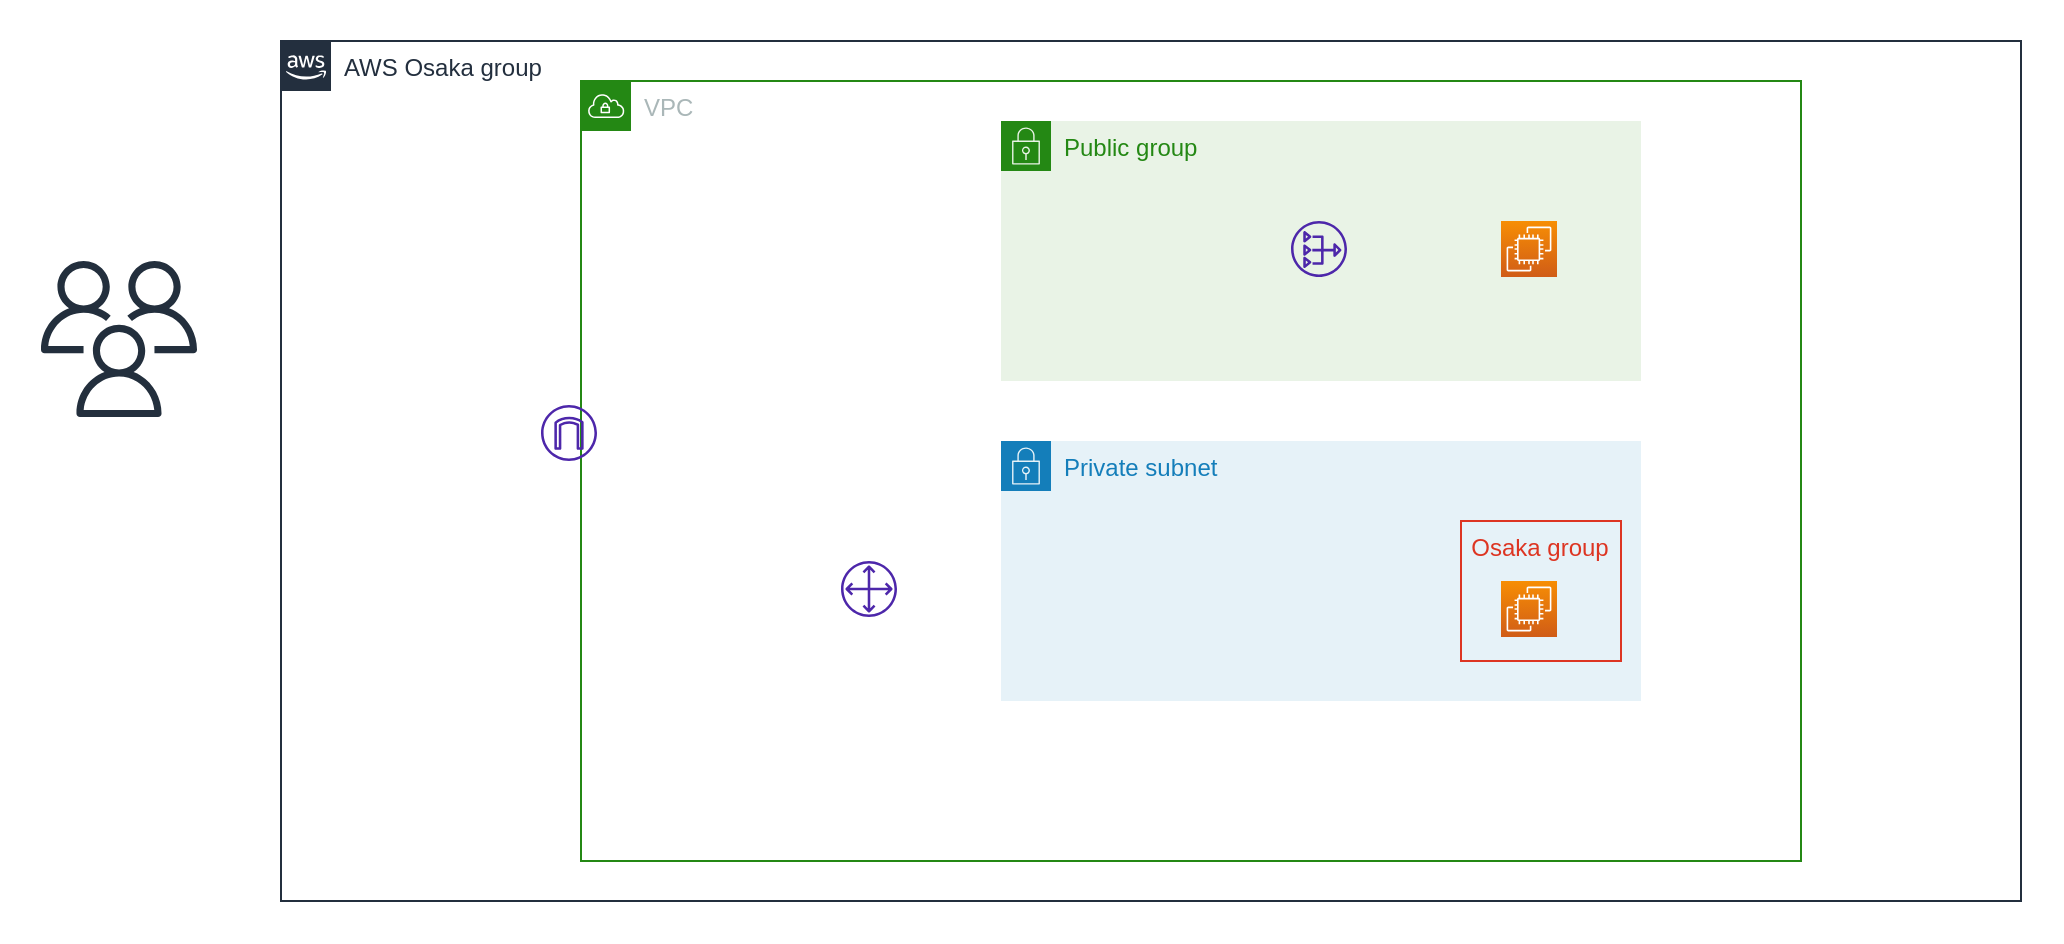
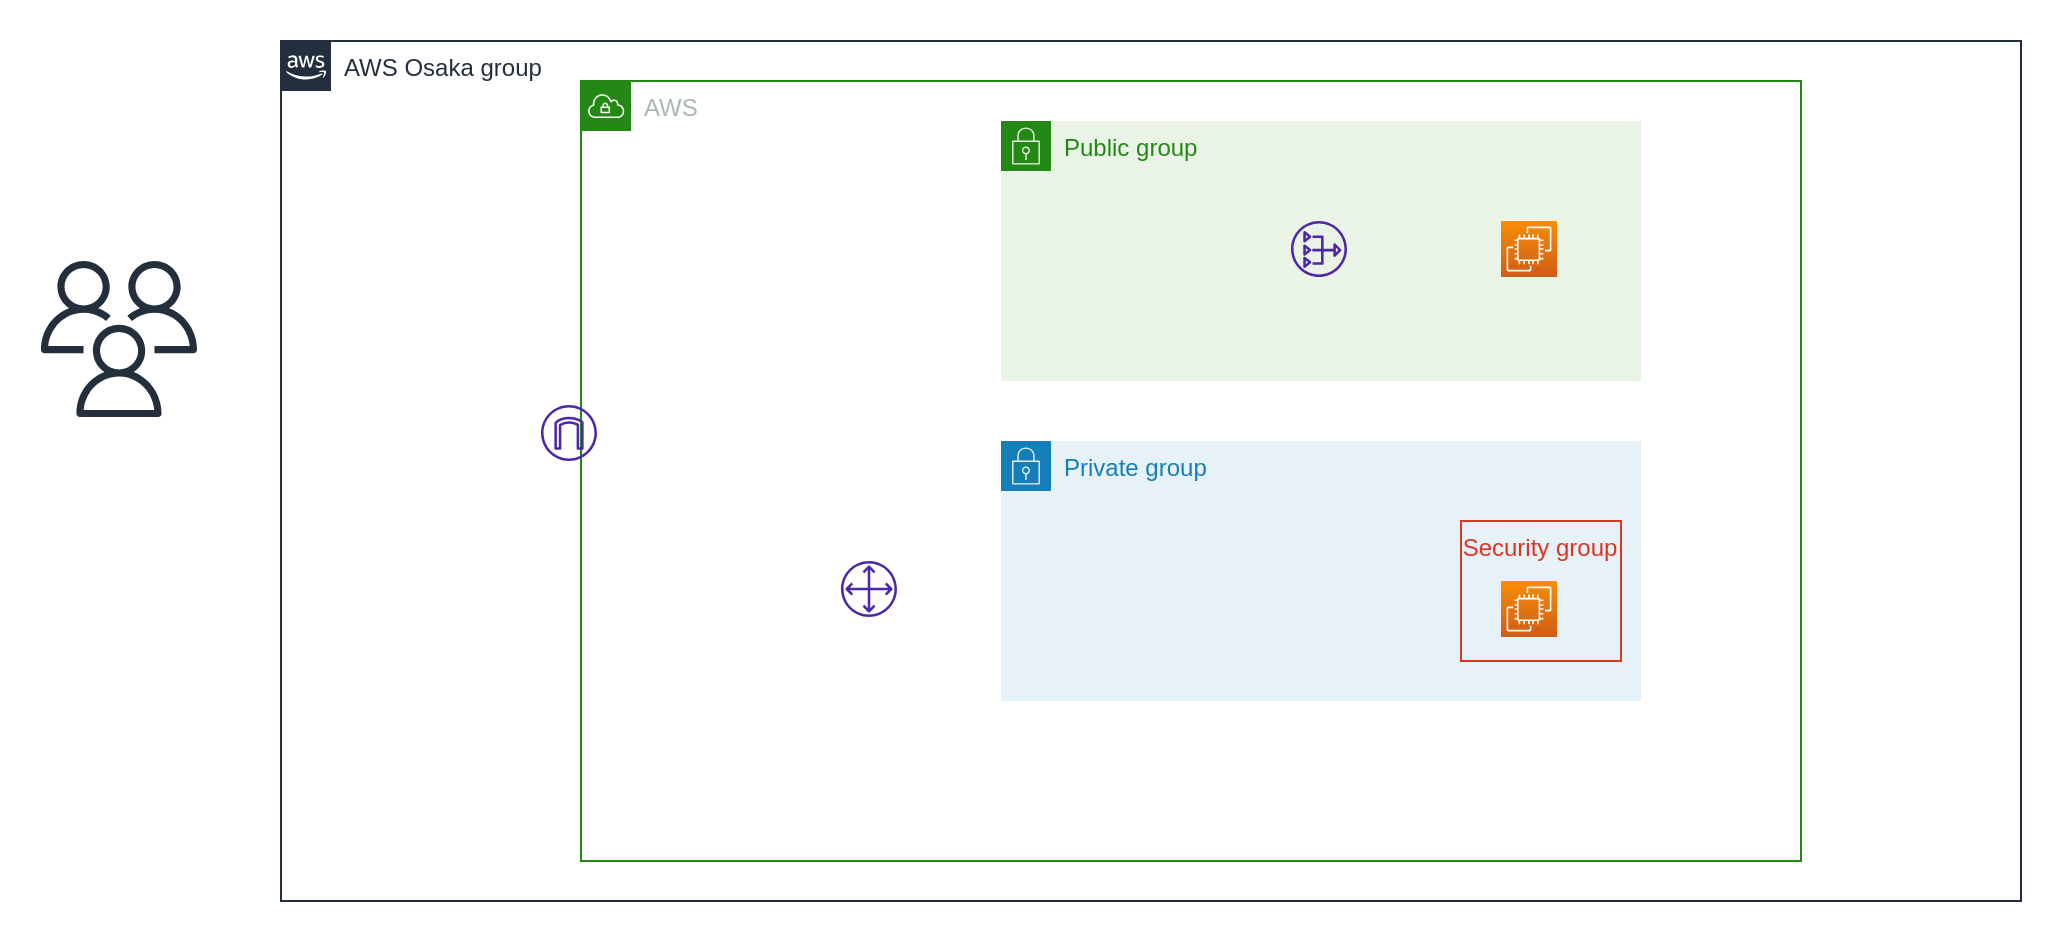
node "VPC": label "VPC" -> "AWS"
node "Private subnet": label "Private subnet" -> "Private group"
node "Osaka group": label "Osaka group" -> "Security group"
